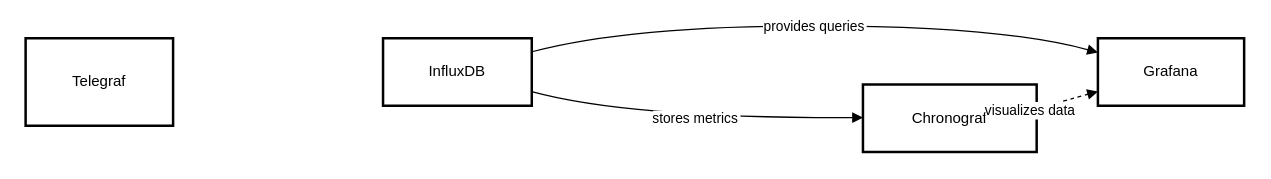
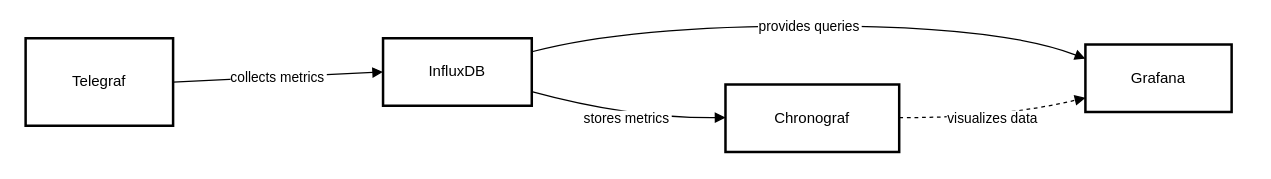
node "Grafana": moved (1171, 72) -> (1159, 78)
edge "Telegraf" -> "InfluxDB": added, label "collects metrics"
node "Chronograf": moved (950, 118) -> (813, 118)
